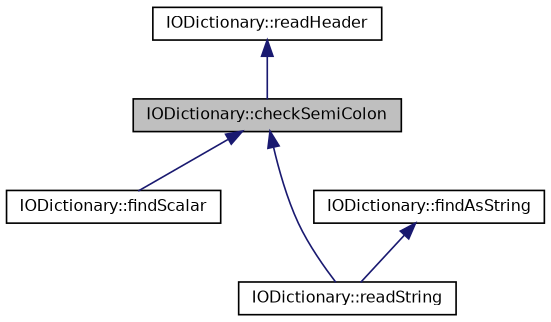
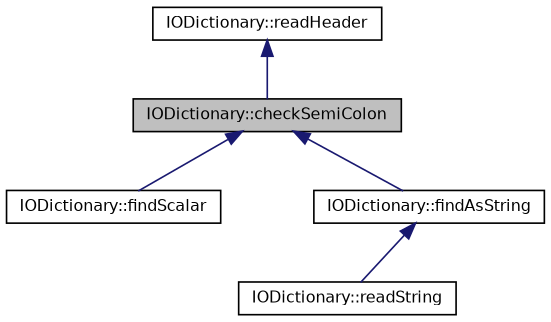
edge "IODictionary::readString" -> "IODictionary::checkSemiColon": now "IODictionary::findAsString" -> "IODictionary::checkSemiColon"
